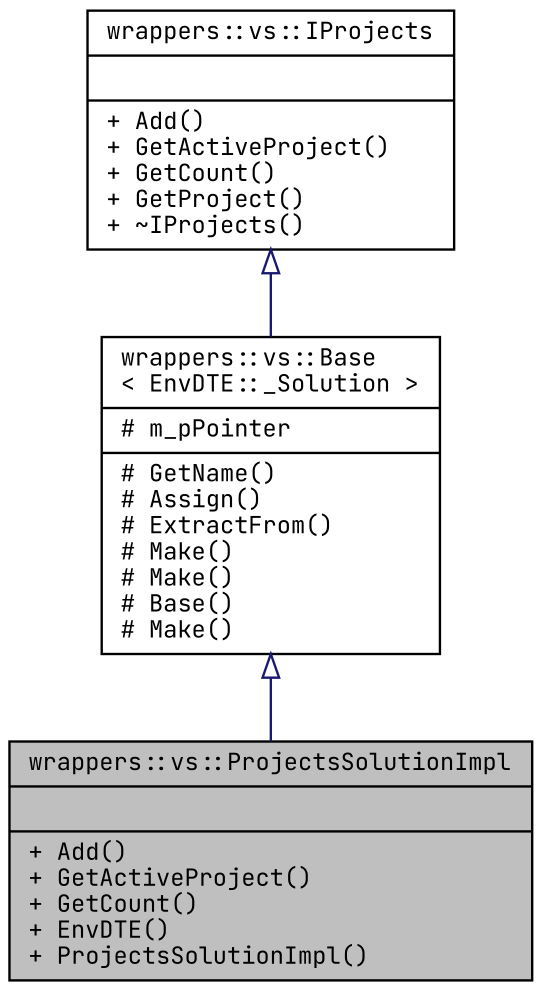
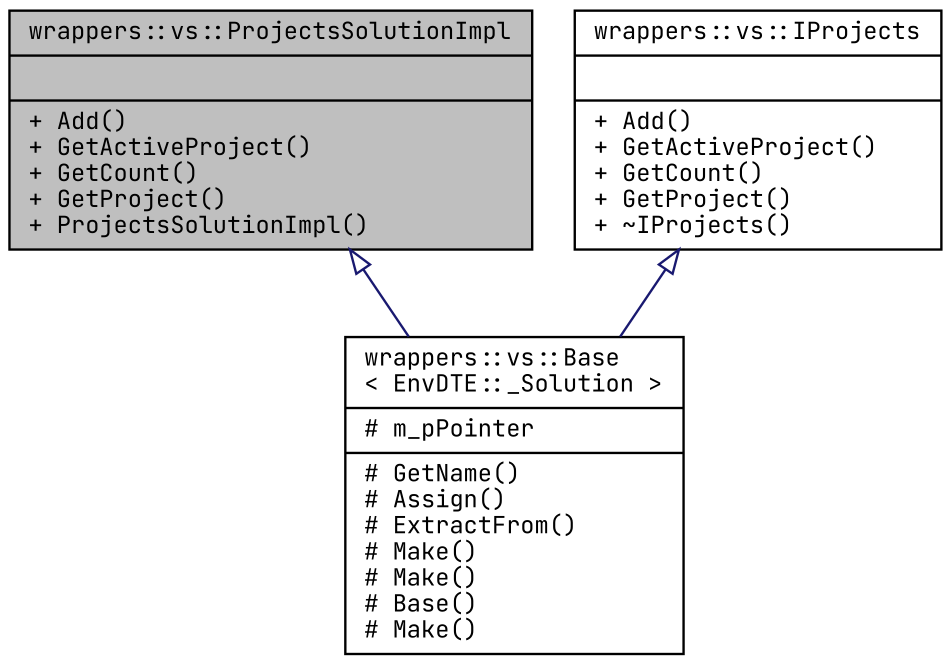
edge "wrappers::vs::ProjectsSolutionImpl" -> "wrappers::vs::Base": reversed
node "wrappers::vs::ProjectsSolutionImpl": text "+ EnvDTE()" -> "+ GetProject()"
